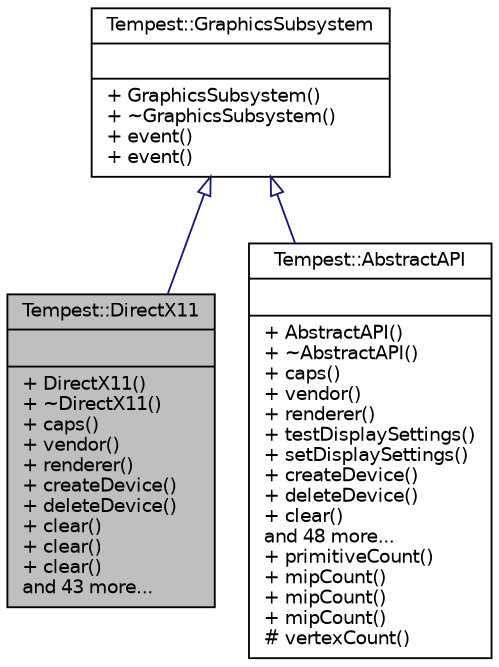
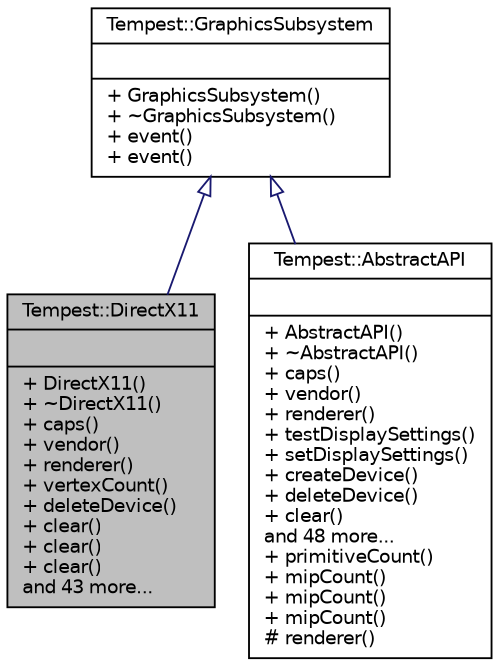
node "Tempest::DirectX11": text "+ createDevice()" -> "+ vertexCount()"
node "Tempest::AbstractAPI": text "# vertexCount()" -> "# renderer()"
